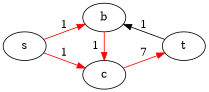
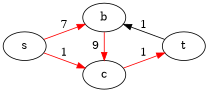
edge "s" -> "b": label "1" -> "7"
edge "b" -> "c": label "1" -> "9"
edge "c" -> "t": label "7" -> "1"
